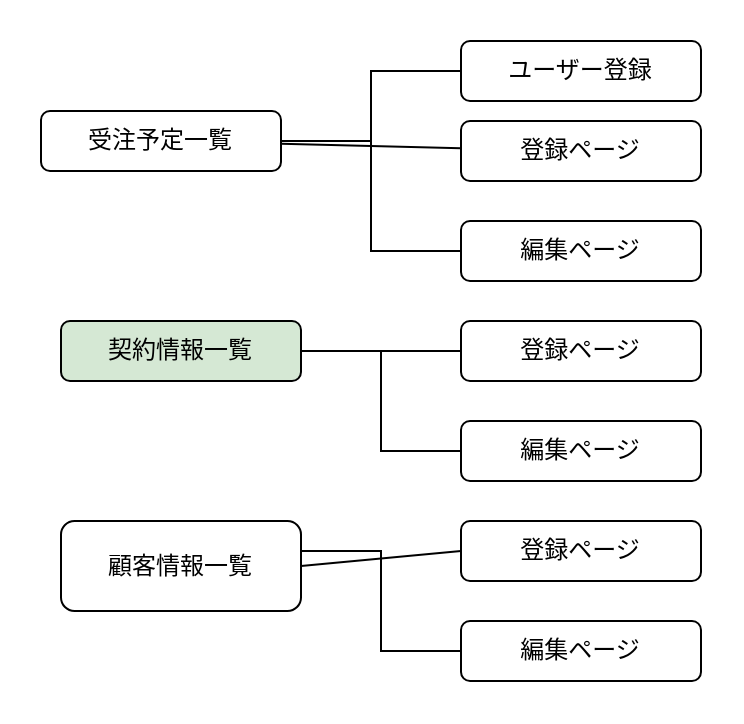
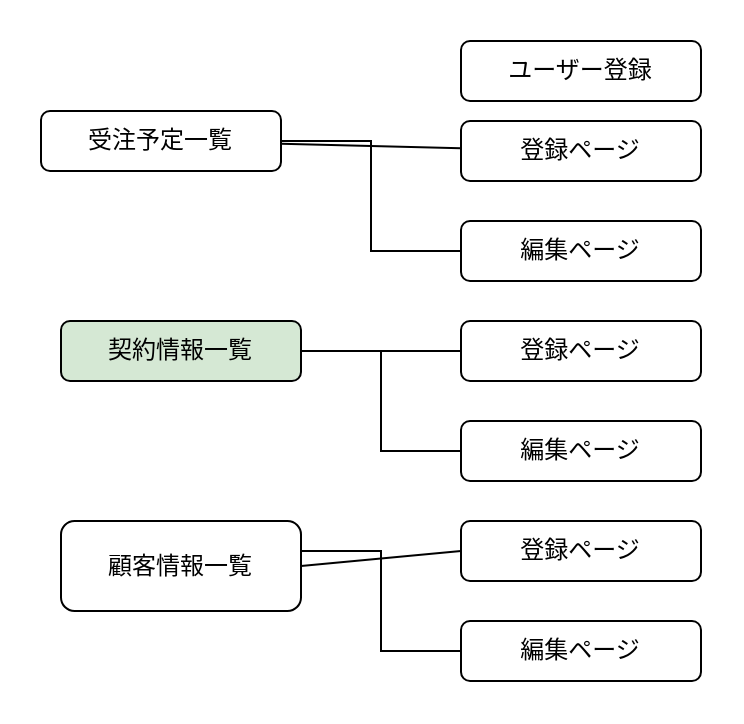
edge "ユーザー登録" -- "受注予定一覧": removed
